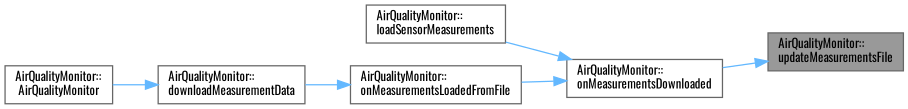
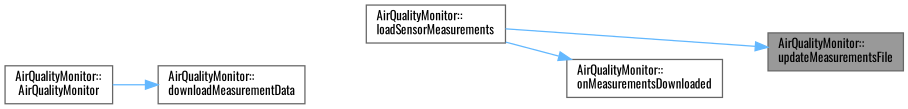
edge "AirQualityMonitor:: onMeasurementsDownloaded" -> "AirQualityMonitor:: updateMeasurementsFile": now "AirQualityMonitor:: loadSensorMeasurements" -> "AirQualityMonitor:: updateMeasurementsFile"
node "AirQualityMonitor:: onMeasurementsLoadedFromFile": removed
